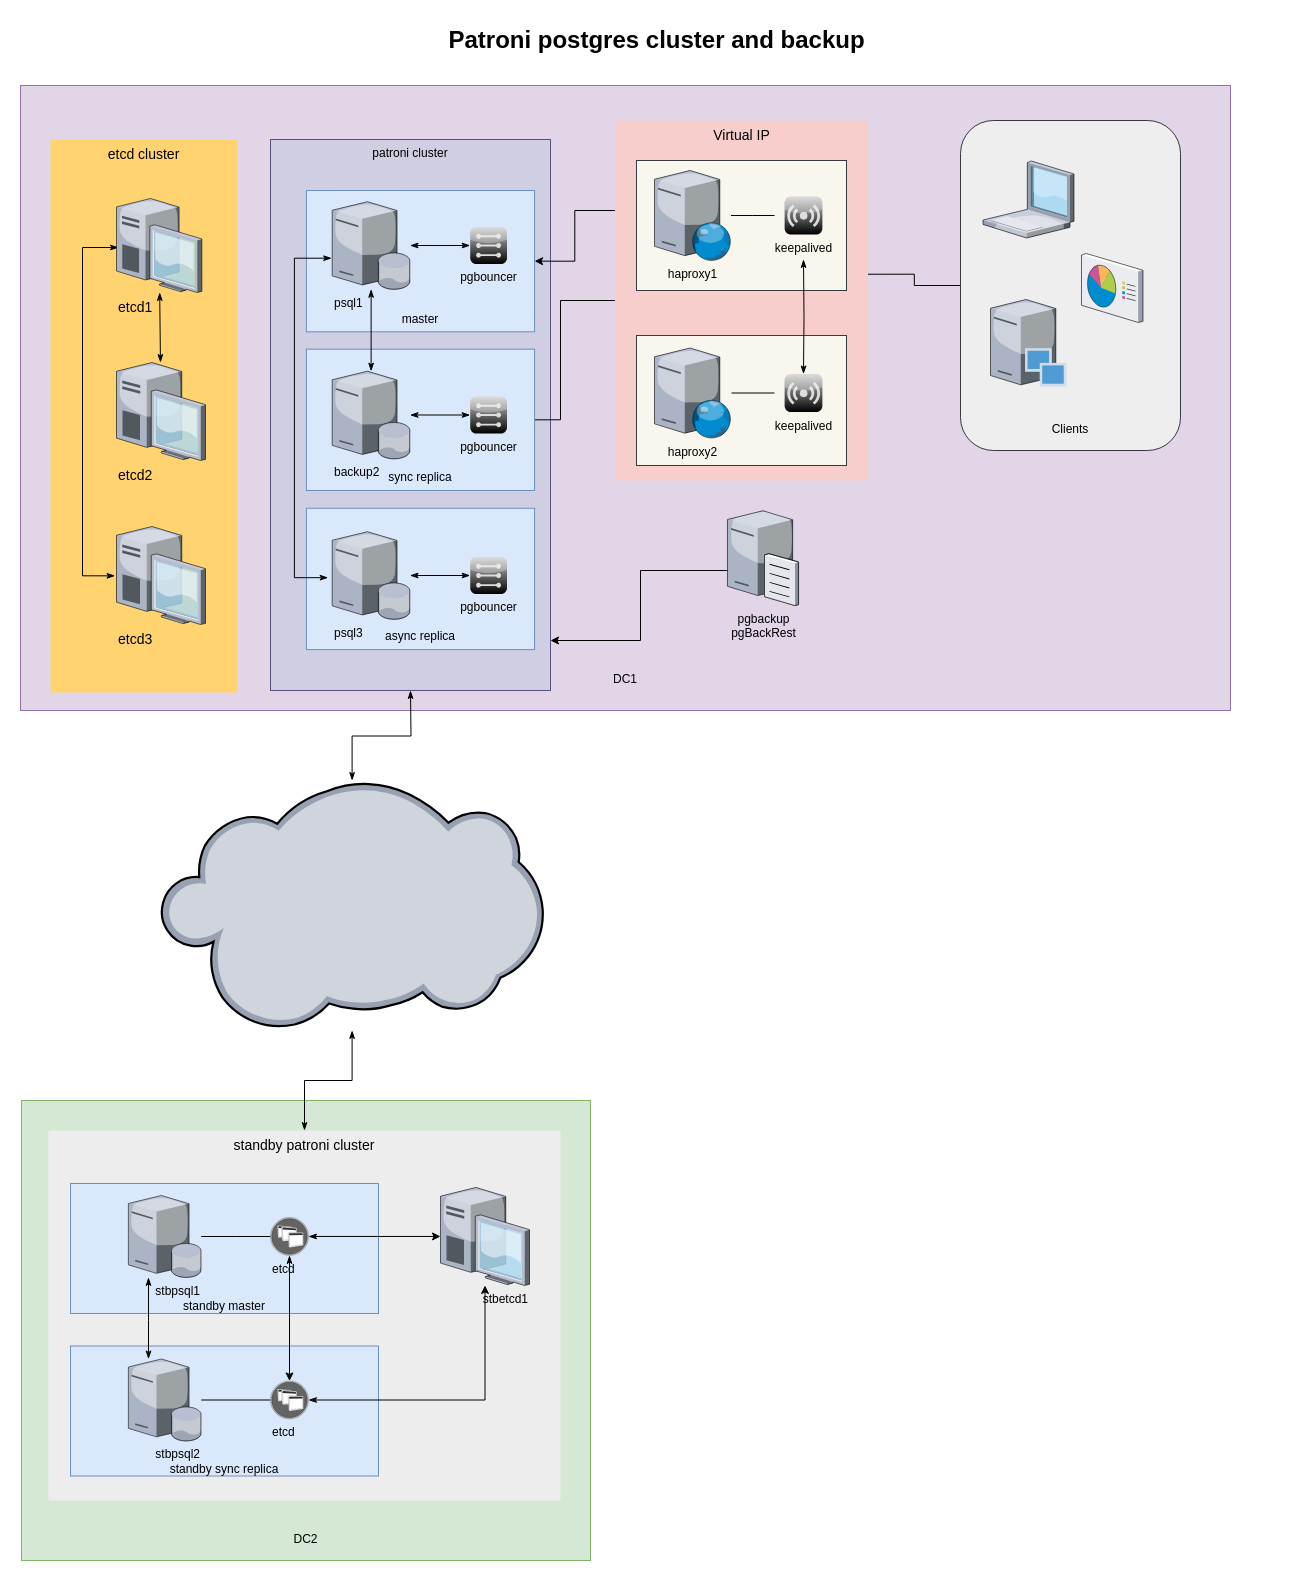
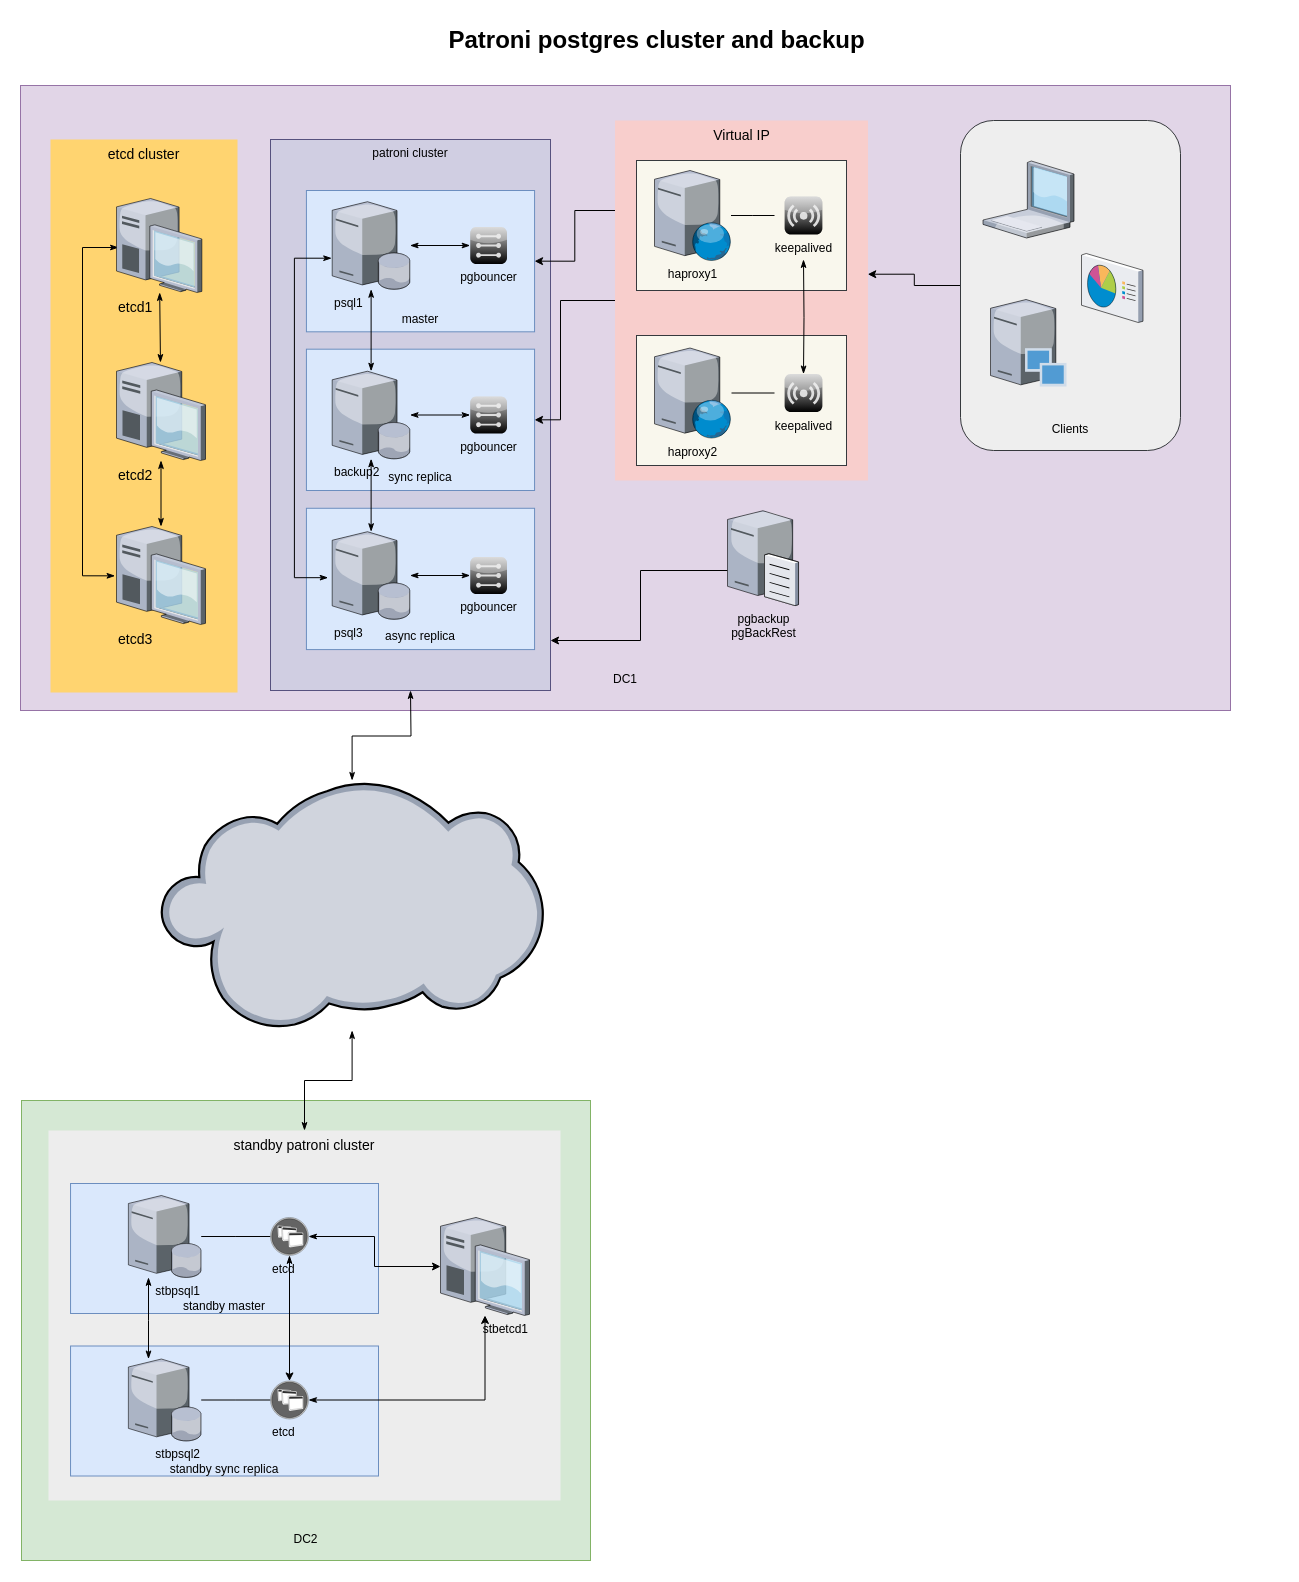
edge "Clients" -- "Virtual IP": arrowhead none -> classic
edge "Virtual IP" -- "sync replica": arrowhead none -> classic
edge "etcd2" -- "etcd3": added
edge "backup2" -- "psql3": added
node "stbetcd1": moved (485, 1236) -> (485, 1266)
